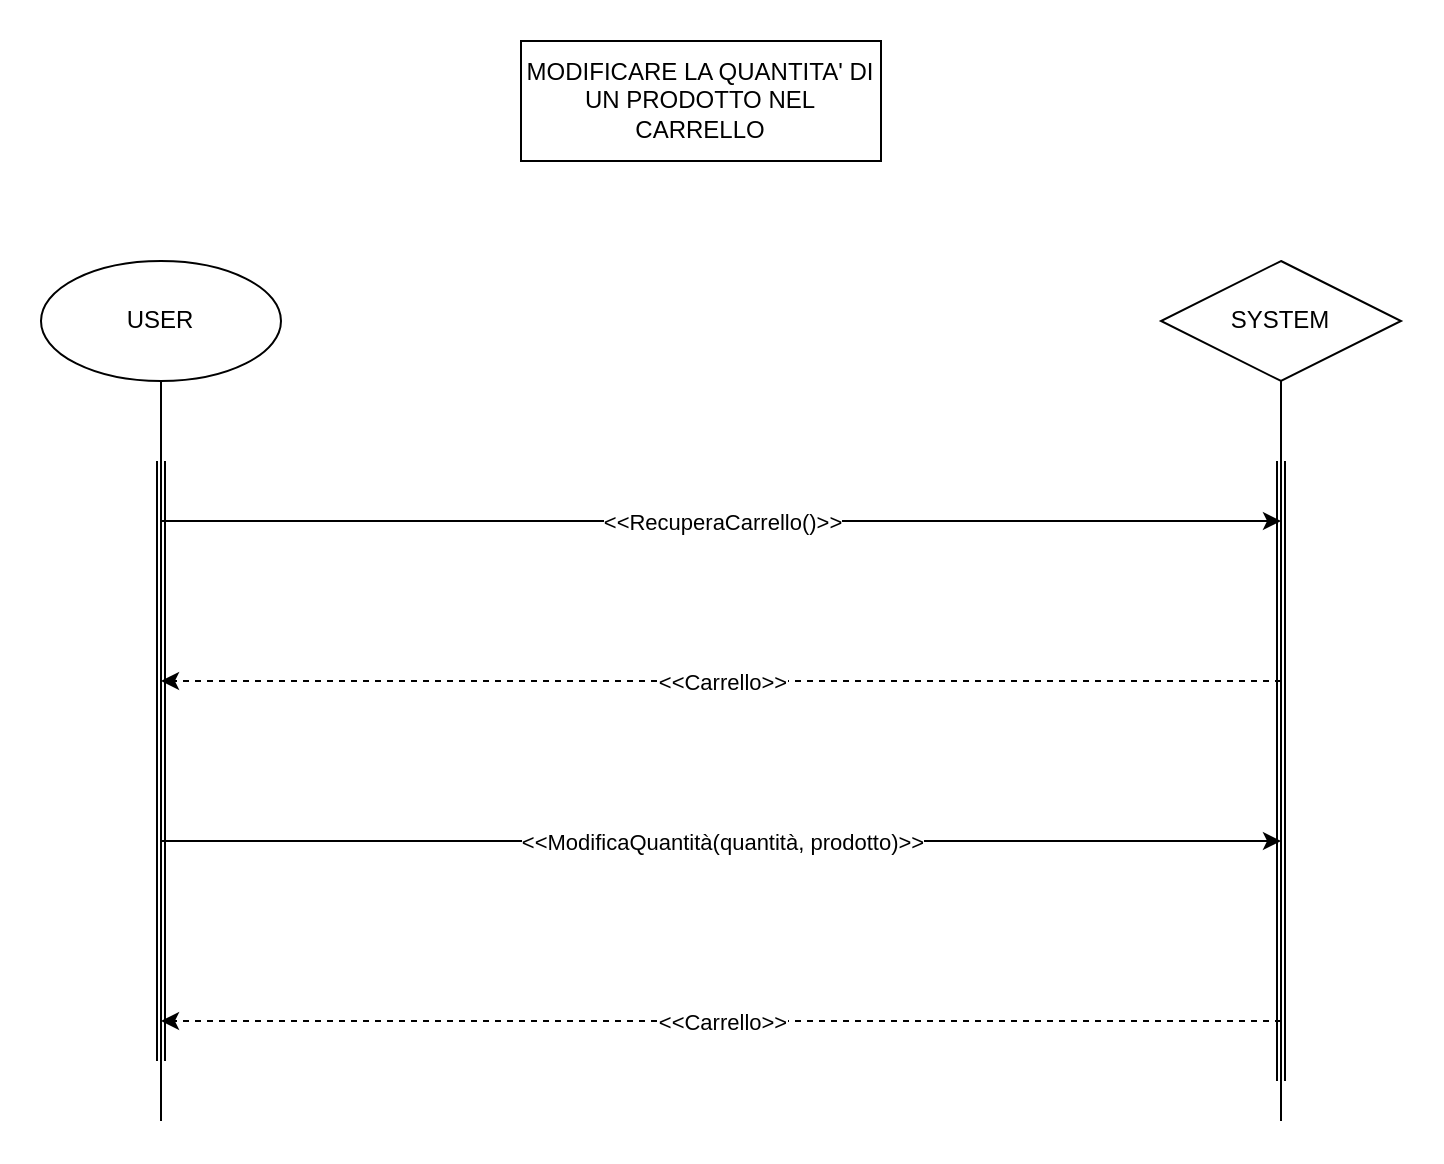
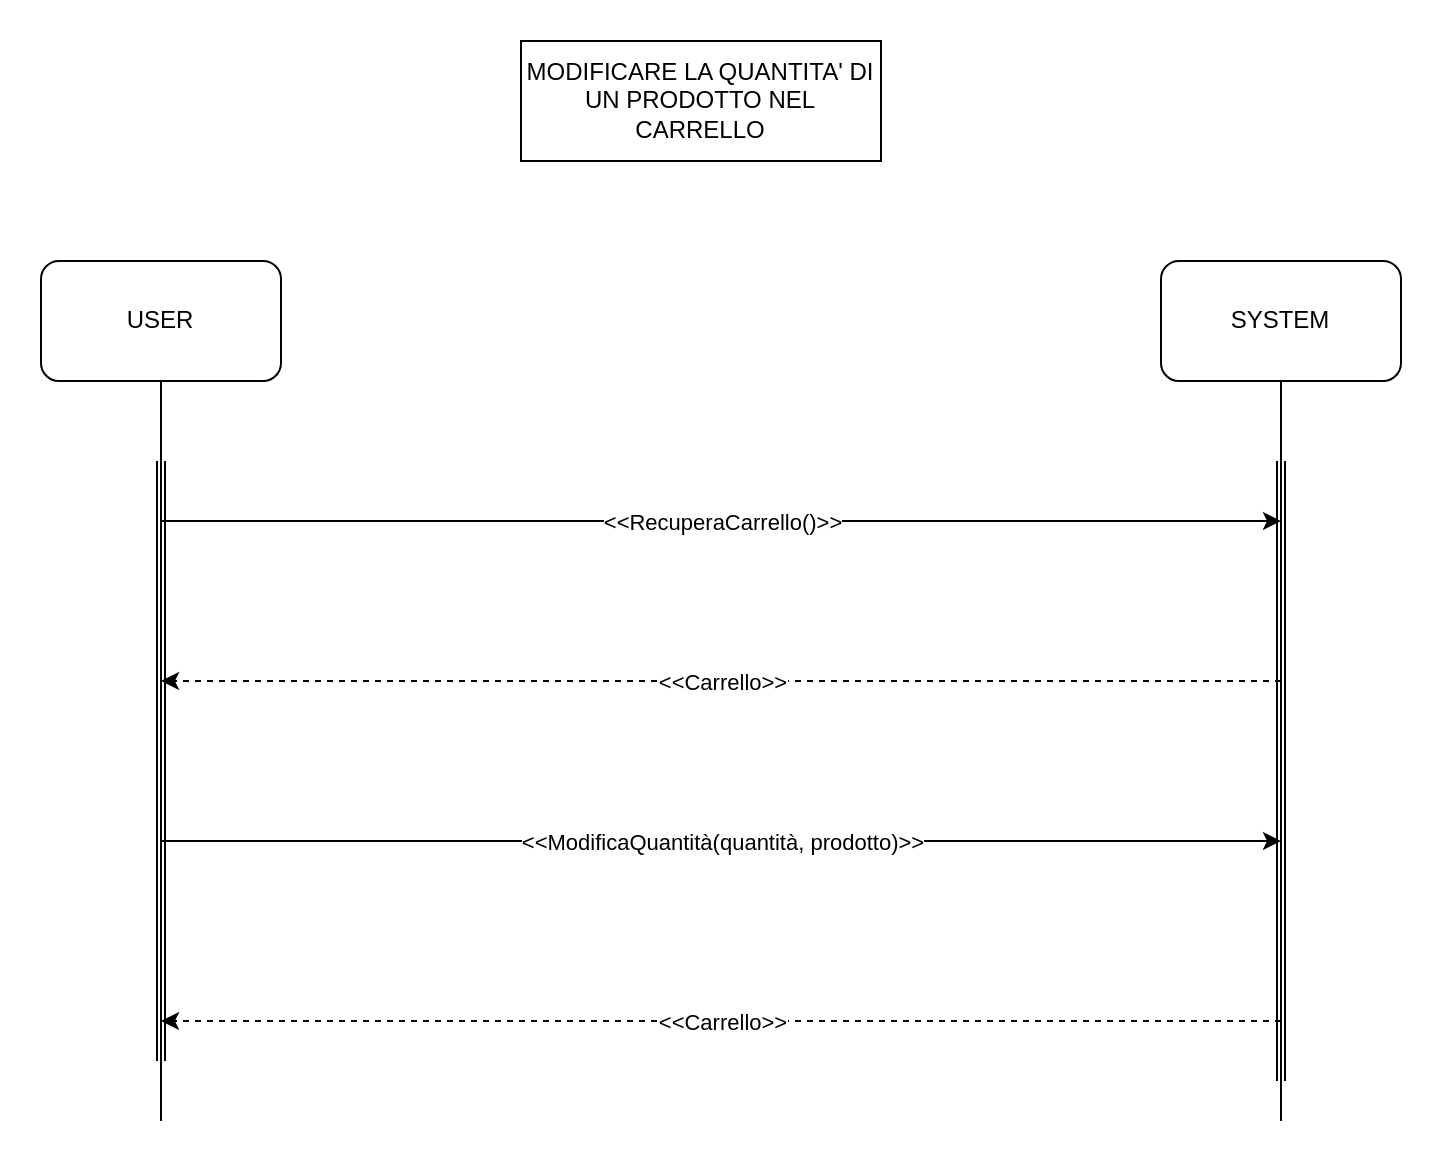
node "USER": shape ellipse -> rounded rectangle
node "SYSTEM": shape diamond -> rounded rectangle
